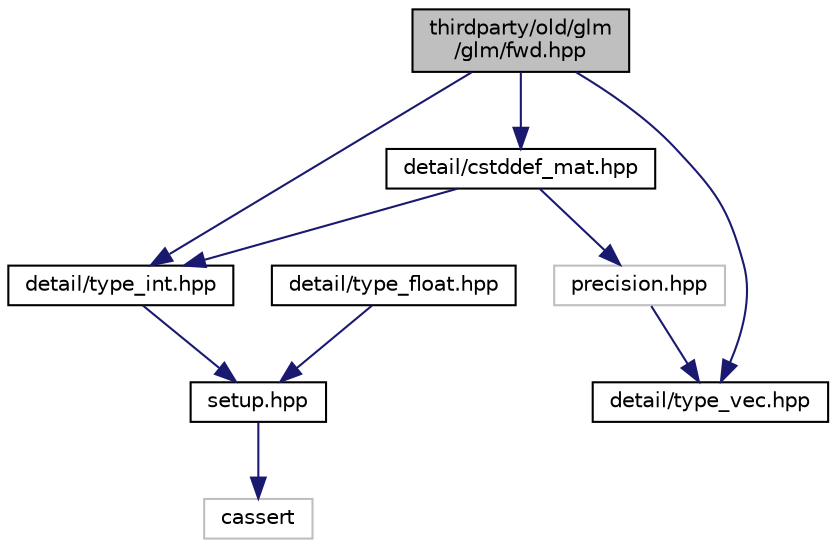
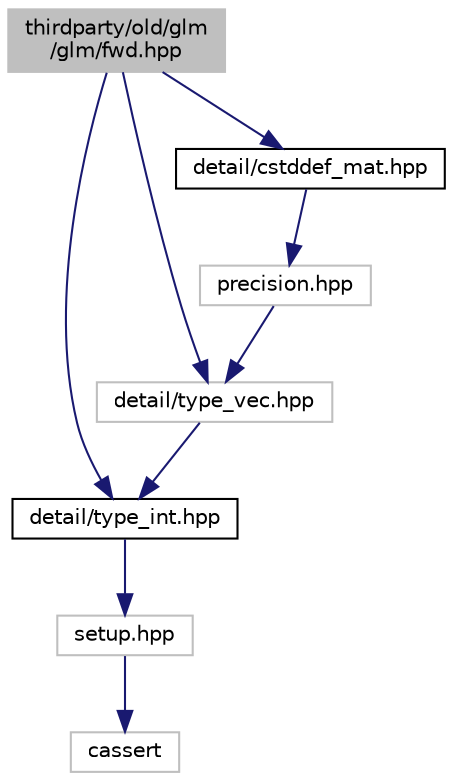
node "thirdparty/old/glm /glm/fwd.hpp": color black -> grey75
edge "detail/cstddef_mat.hpp" -> "detail/type_int.hpp": now "detail/type_vec.hpp" -> "detail/type_int.hpp"
node "detail/type_float.hpp": removed
node "setup.hpp": color black -> grey75
node "detail/type_vec.hpp": color black -> grey75
